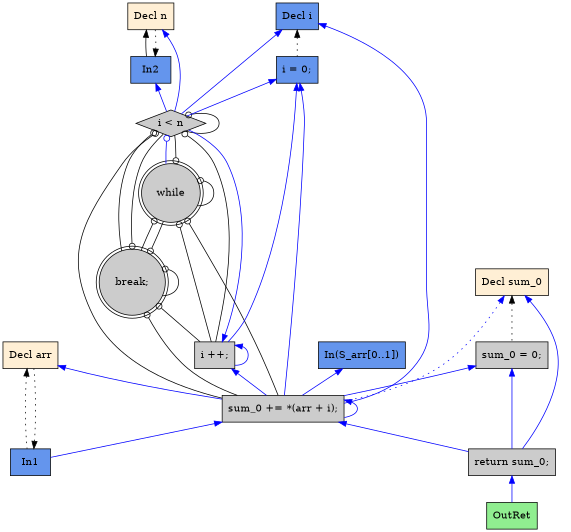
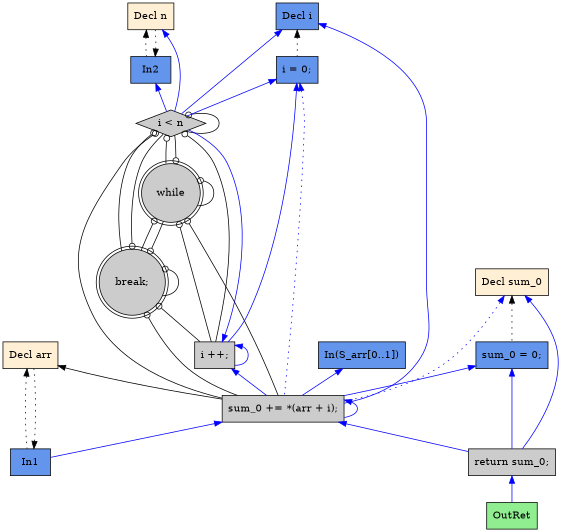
edge "In2" -> "Decl n": style solid -> dotted
edge "while" -> "i < n": color #0000ff -> #000000
edge "sum_0 += *(arr + i);" -> "i = 0;": style solid -> dotted
node "sum_0 = 0;": fillcolor #cccccc -> #6495ed
edge "sum_0 += *(arr + i);" -> "Decl arr": color #0000ff -> #000000
